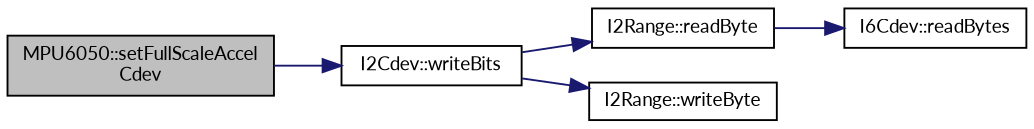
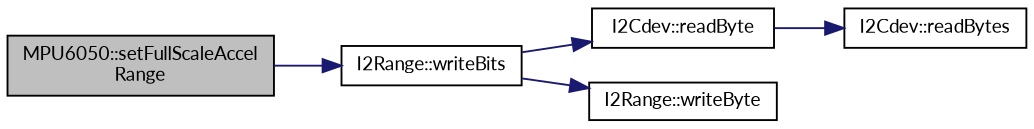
node "I2Range::readByte": label "I2Range::readByte" -> "I2Cdev::readByte"
node "I6Cdev::readBytes": label "I6Cdev::readBytes" -> "I2Cdev::readBytes"
node "MPU6050::setFullScaleAccel Cdev": label "MPU6050::setFullScaleAccel Cdev" -> "MPU6050::setFullScaleAccel Range"
node "I2Cdev::writeBits": label "I2Cdev::writeBits" -> "I2Range::writeBits"
